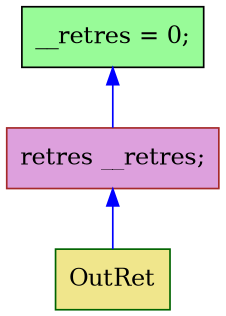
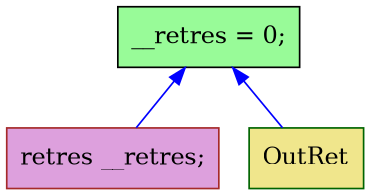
edge "OutRet" -> "retres __retres;": now "OutRet" -> "__retres = 0;"
